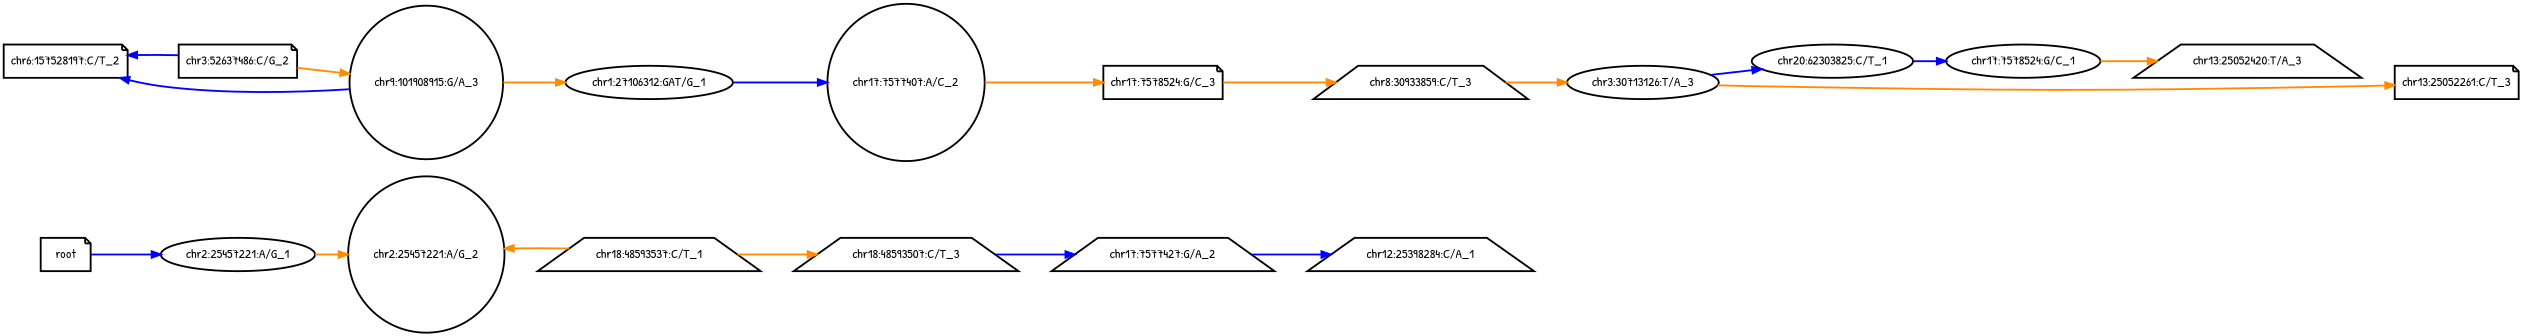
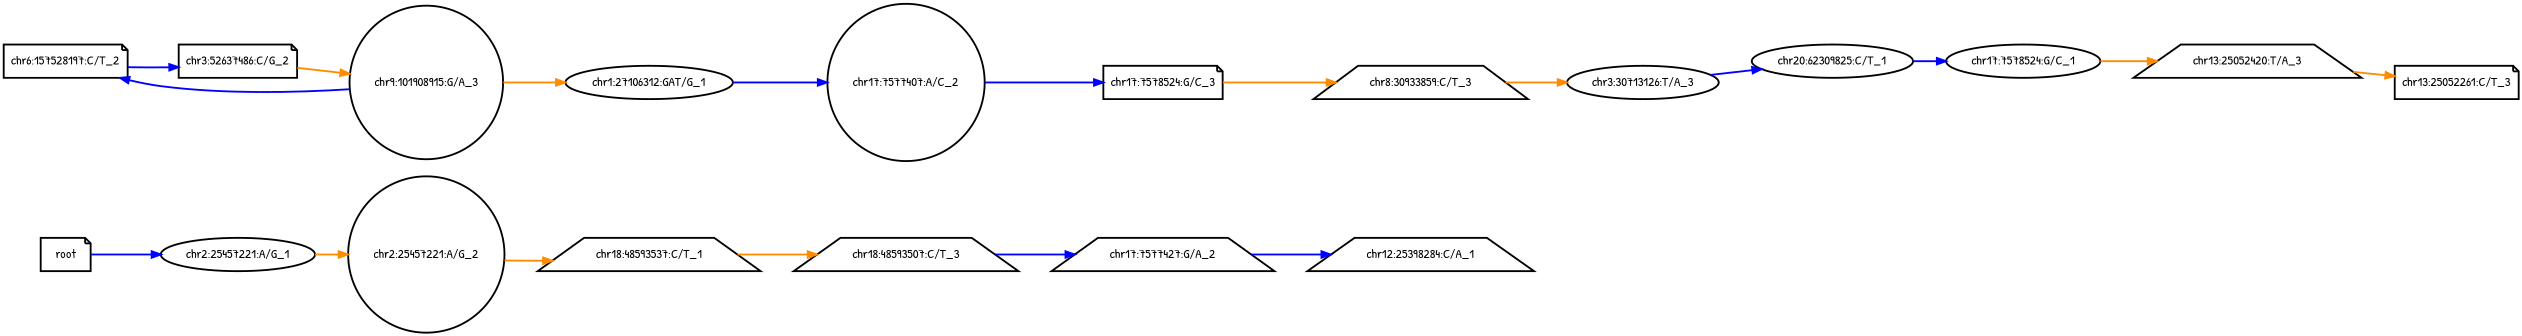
edge "chr3:52637486:C/G_2" -> "chr6:157528197:C/T_2": reversed
node "chr20:62303825:C/T_1": label "chr20:62303825:C/T_1" -> "chr20:62309825:C/T_1"
edge "chr17:7577407:A/C_2" -> "chr17:7578524:G/C_3": color darkorange -> blue
edge "chr3:30713126:T/A_3" -> "chr13:25052261:C/T_3": now "chr13:25052420:T/A_3" -> "chr13:25052261:C/T_3"
edge "chr18:48593537:C/T_1" -> "chr2:25457221:A/G_2": reversed
